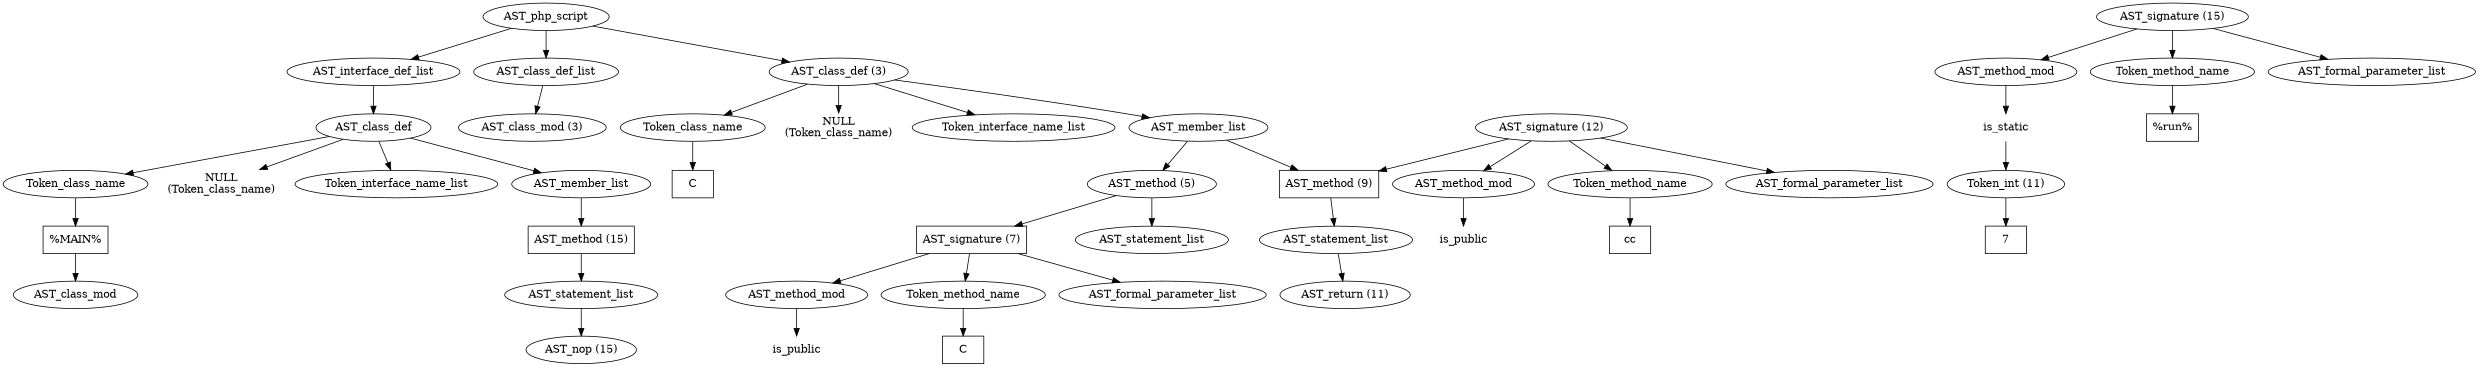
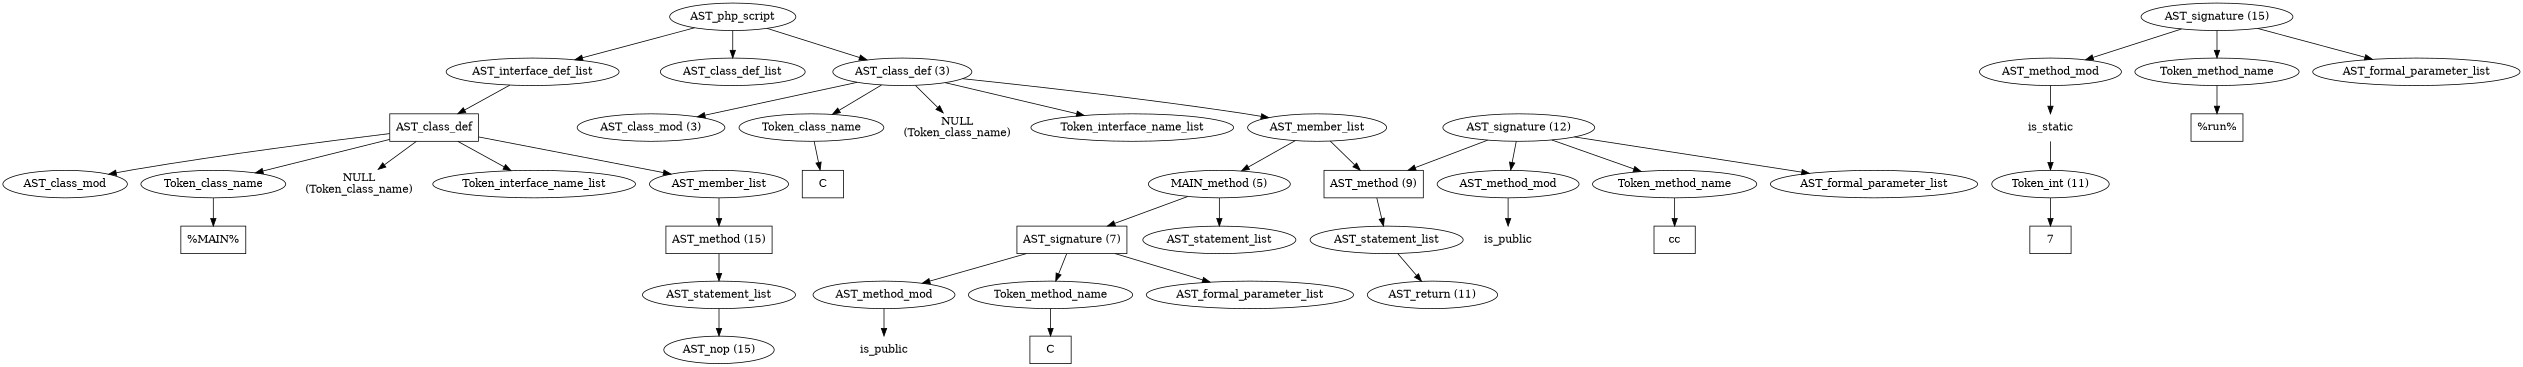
edge "AST_class_def_list" -> "AST_class_mod (3)": now "AST_class_def (3)" -> "AST_class_mod (3)"
node "AST_class_def": shape ellipse -> box
node "AST_method (5)": label "AST_method (5)" -> "MAIN_method (5)"
edge "%MAIN%" -> "AST_class_mod": now "AST_class_def" -> "AST_class_mod"
